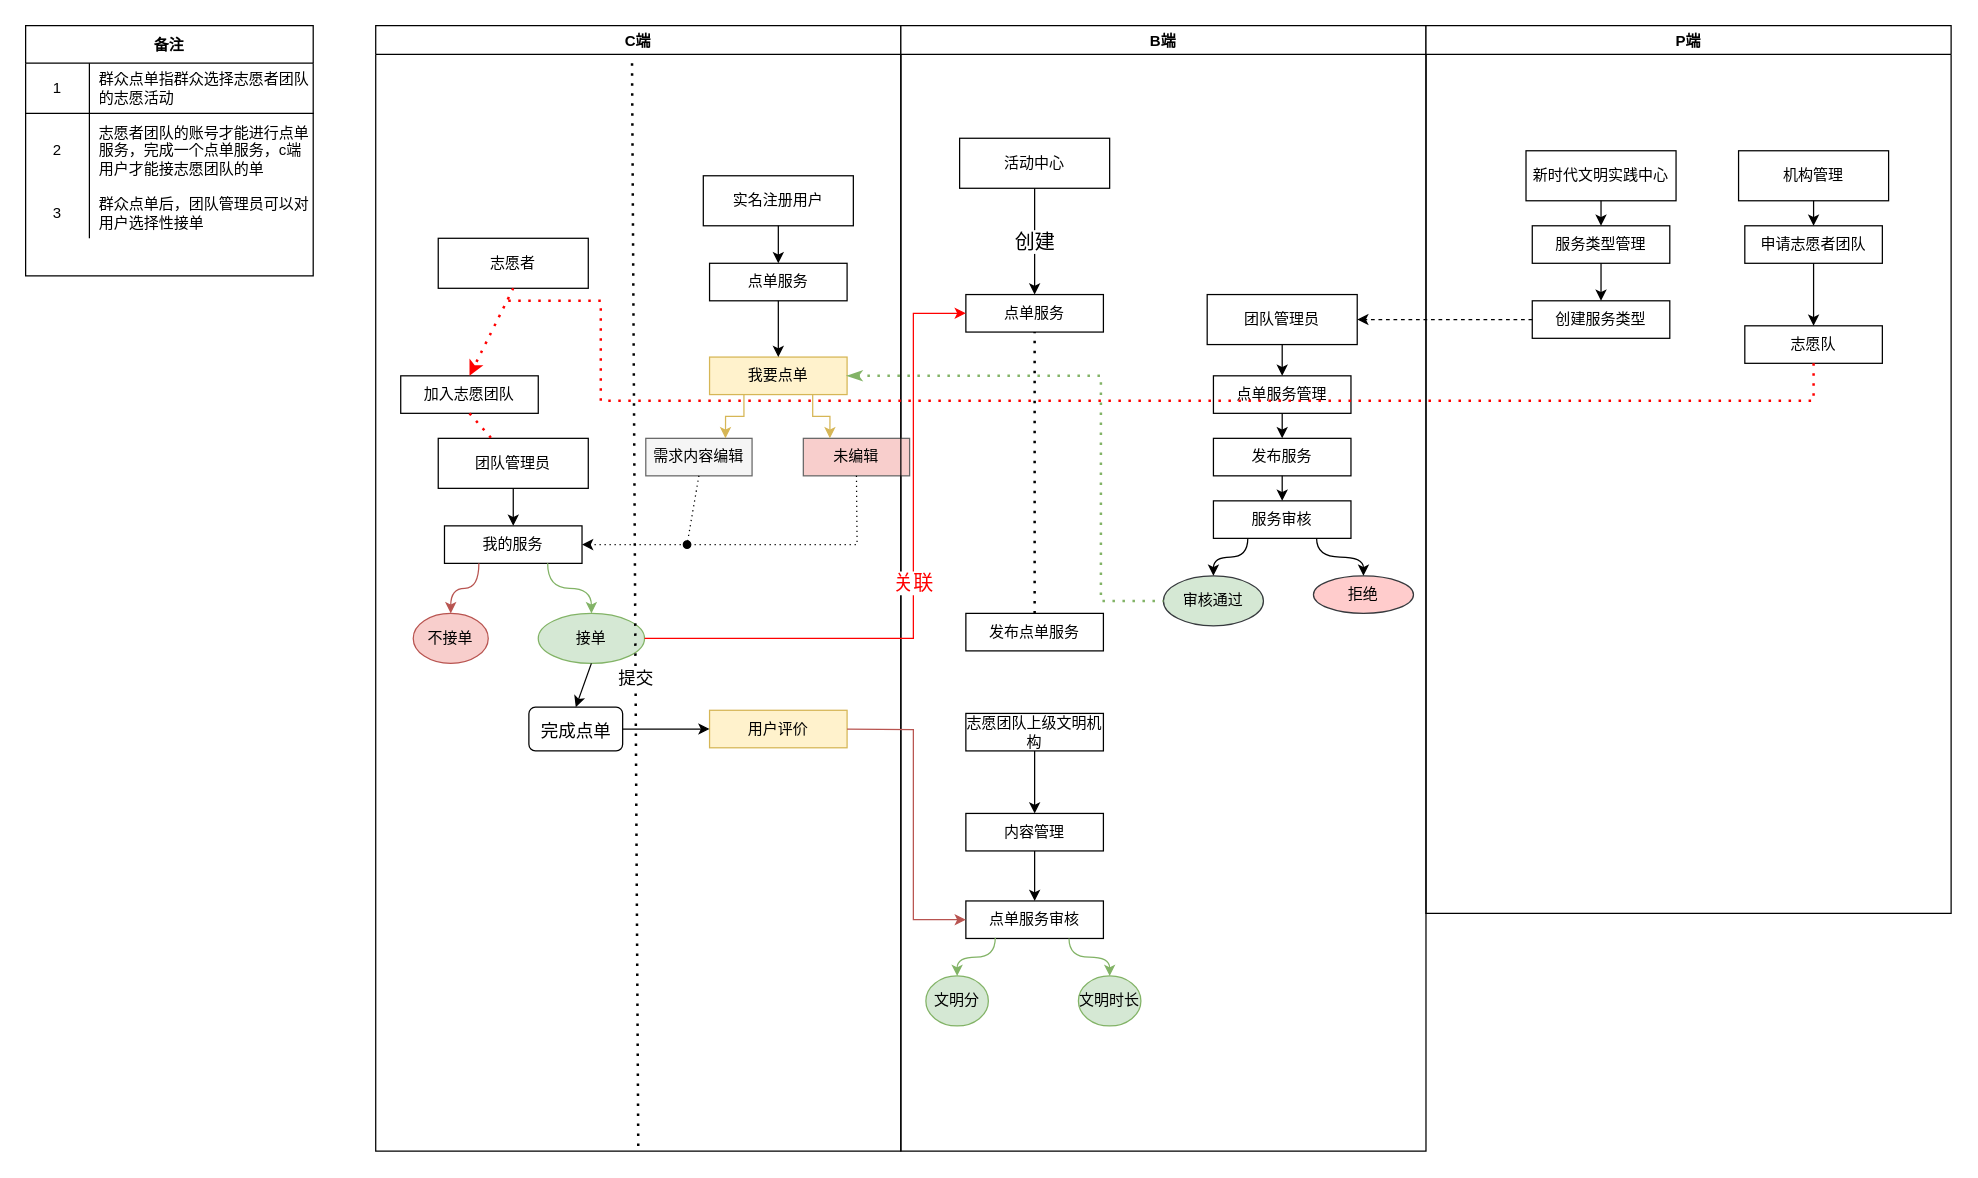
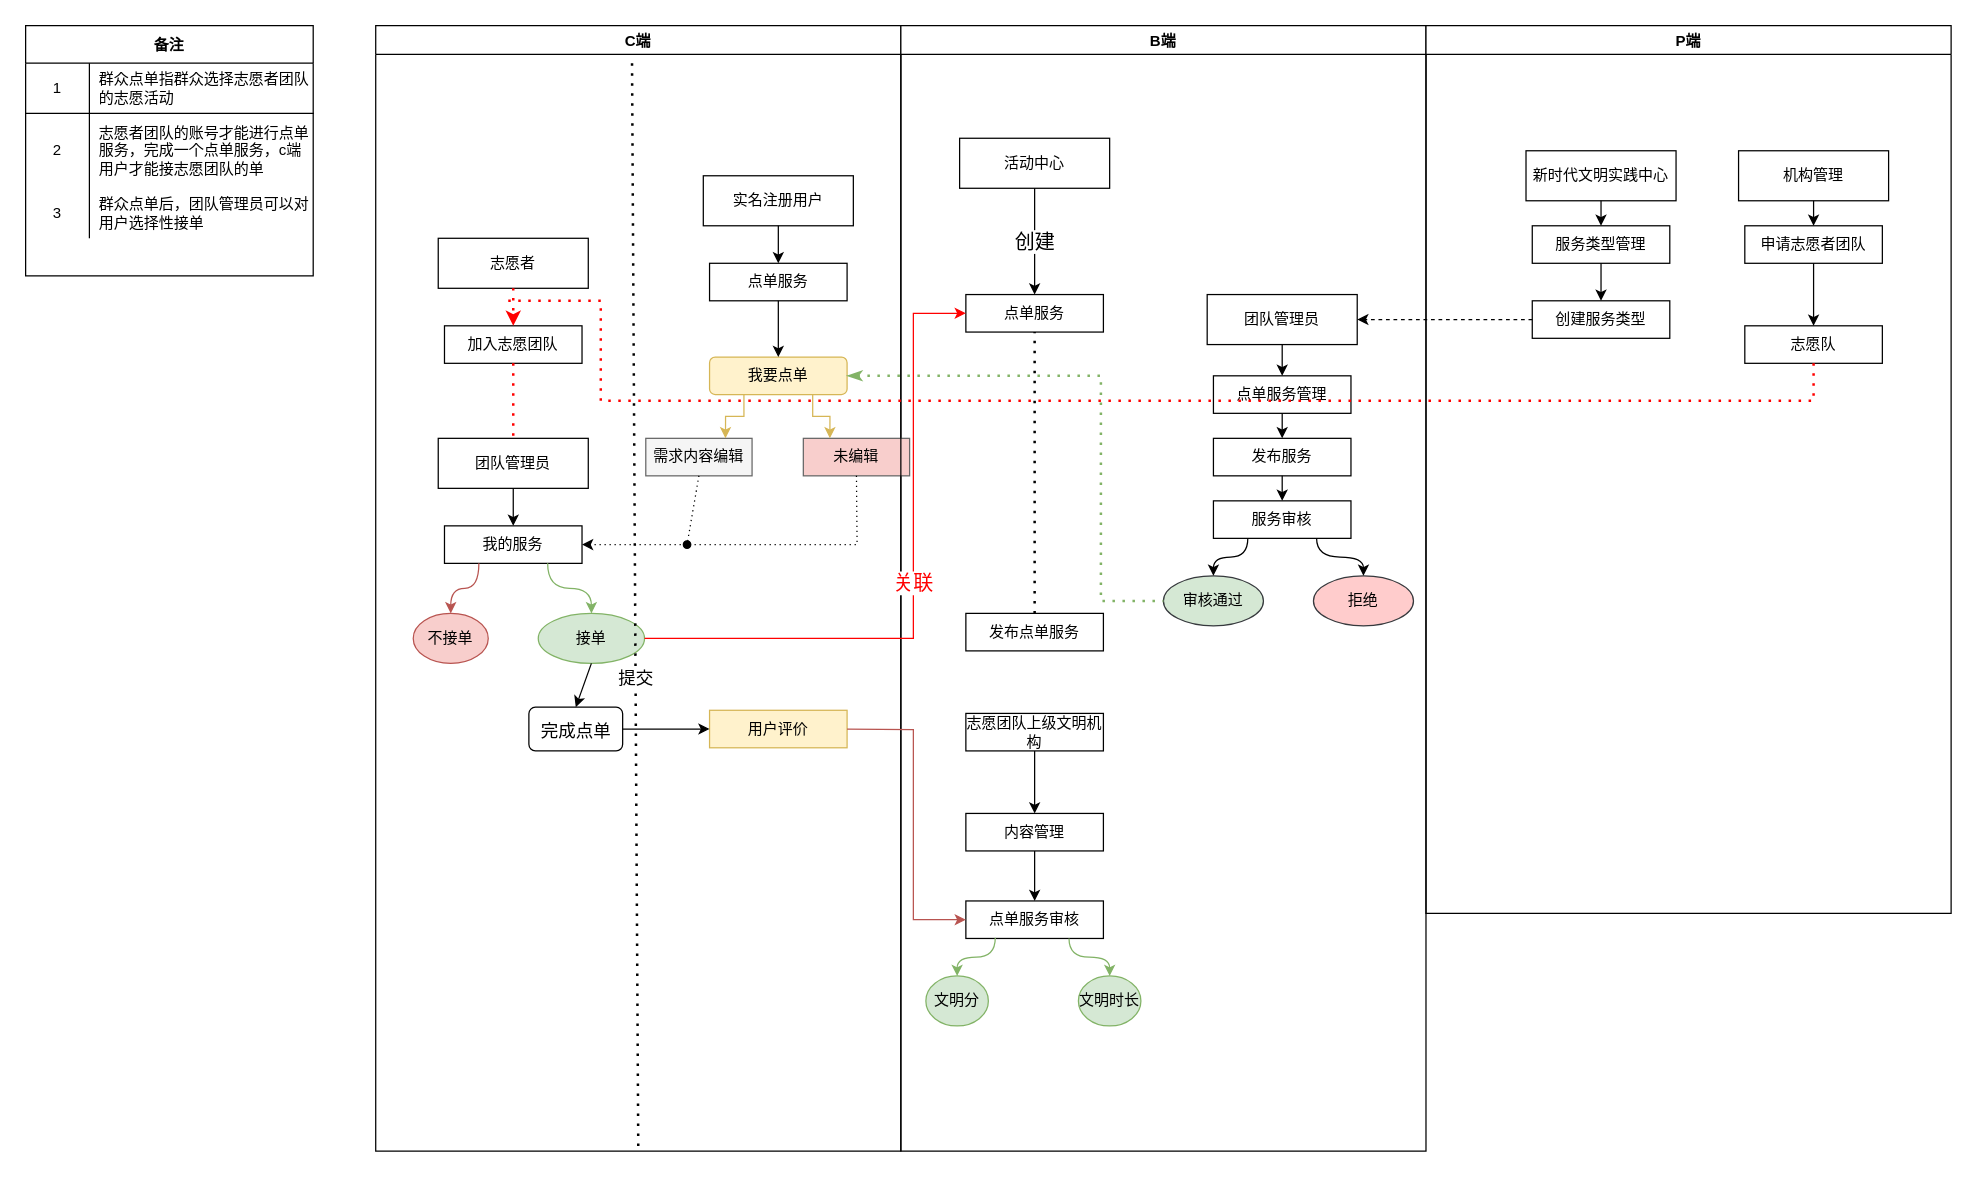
node "我要点单": shape rectangle -> rounded rectangle
node "加入志愿团队": moved (469, 394) -> (513, 344)
node "拒绝": size 100x38 -> 100x50
